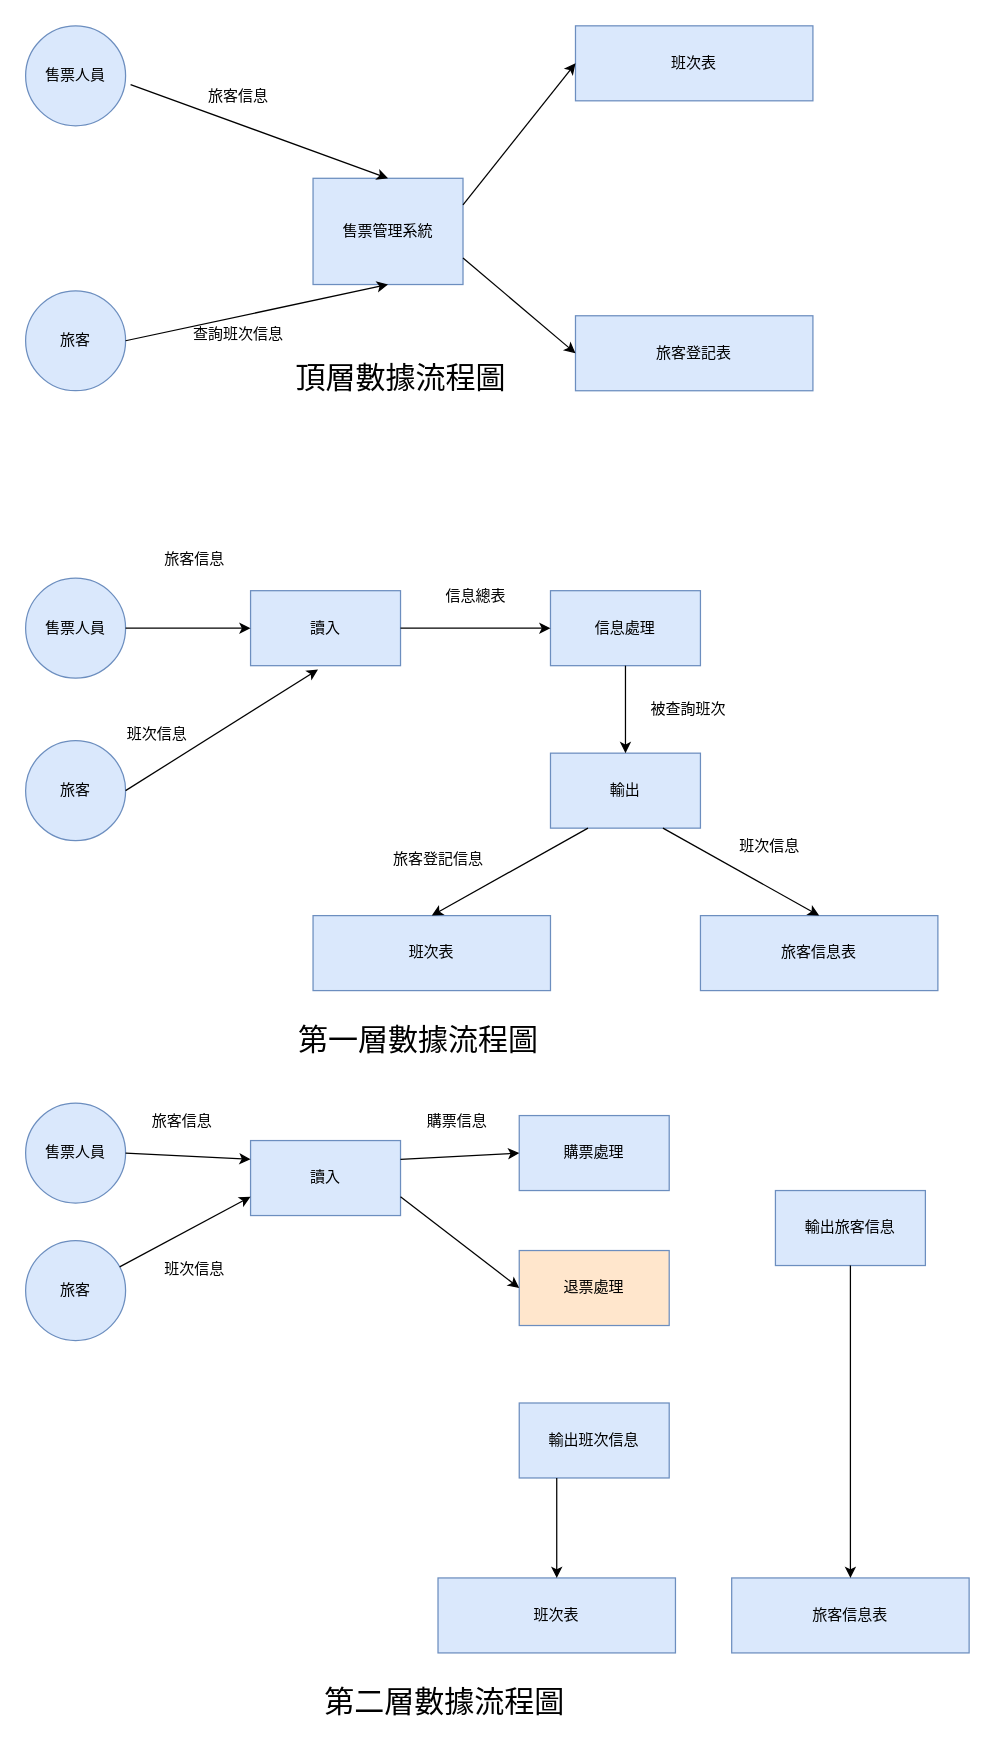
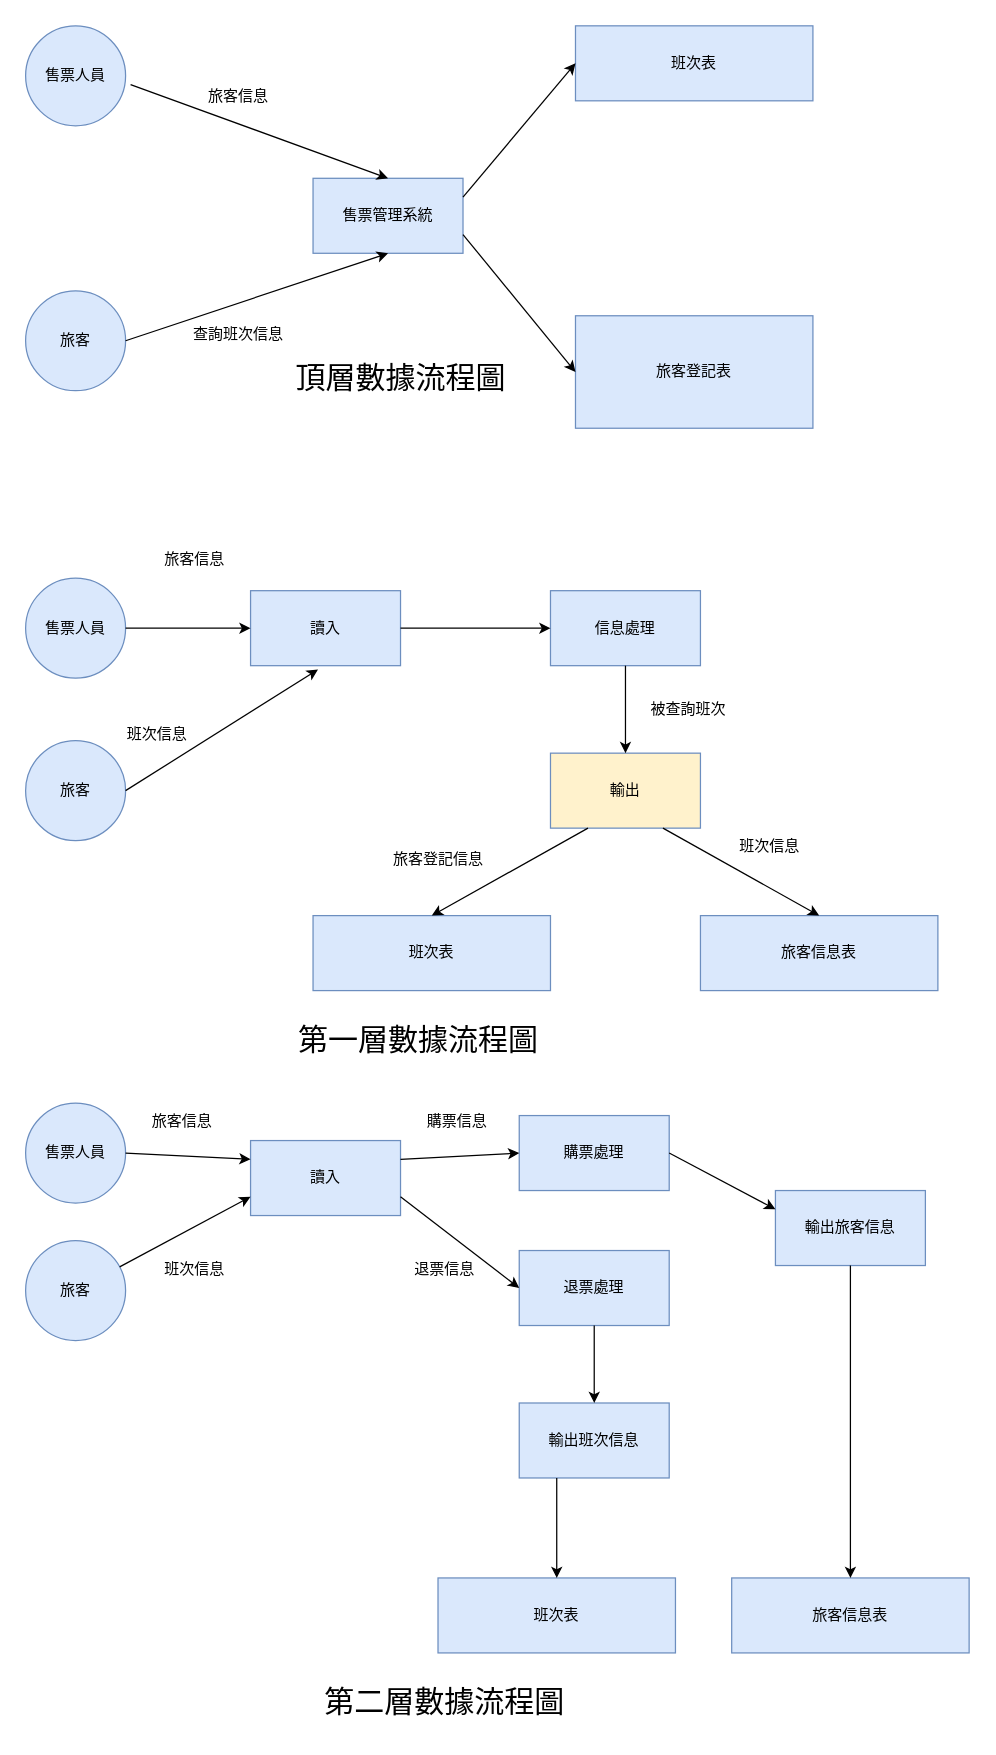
node "售票管理系統": size 150x106 -> 150x75
node "旅客登記表": size 238x75 -> 238x113
node "信息總表": removed
node "輸出": fillcolor #dae8fc -> #fff2cc
edge "購票處理" -> "輸出旅客信息": added
node "退票信息": added
node "退票處理": fillcolor #ffe6cc -> #dae8fc
edge "退票處理" -> "輸出班次信息": added
